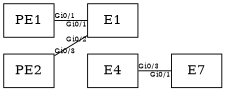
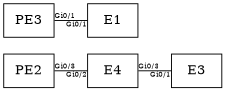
node "PE1": label "PE1" -> "PE3"
edge "E1" -- "PE2": now "E4" -- "PE2"
node "E7": label "E7" -> "E3"
